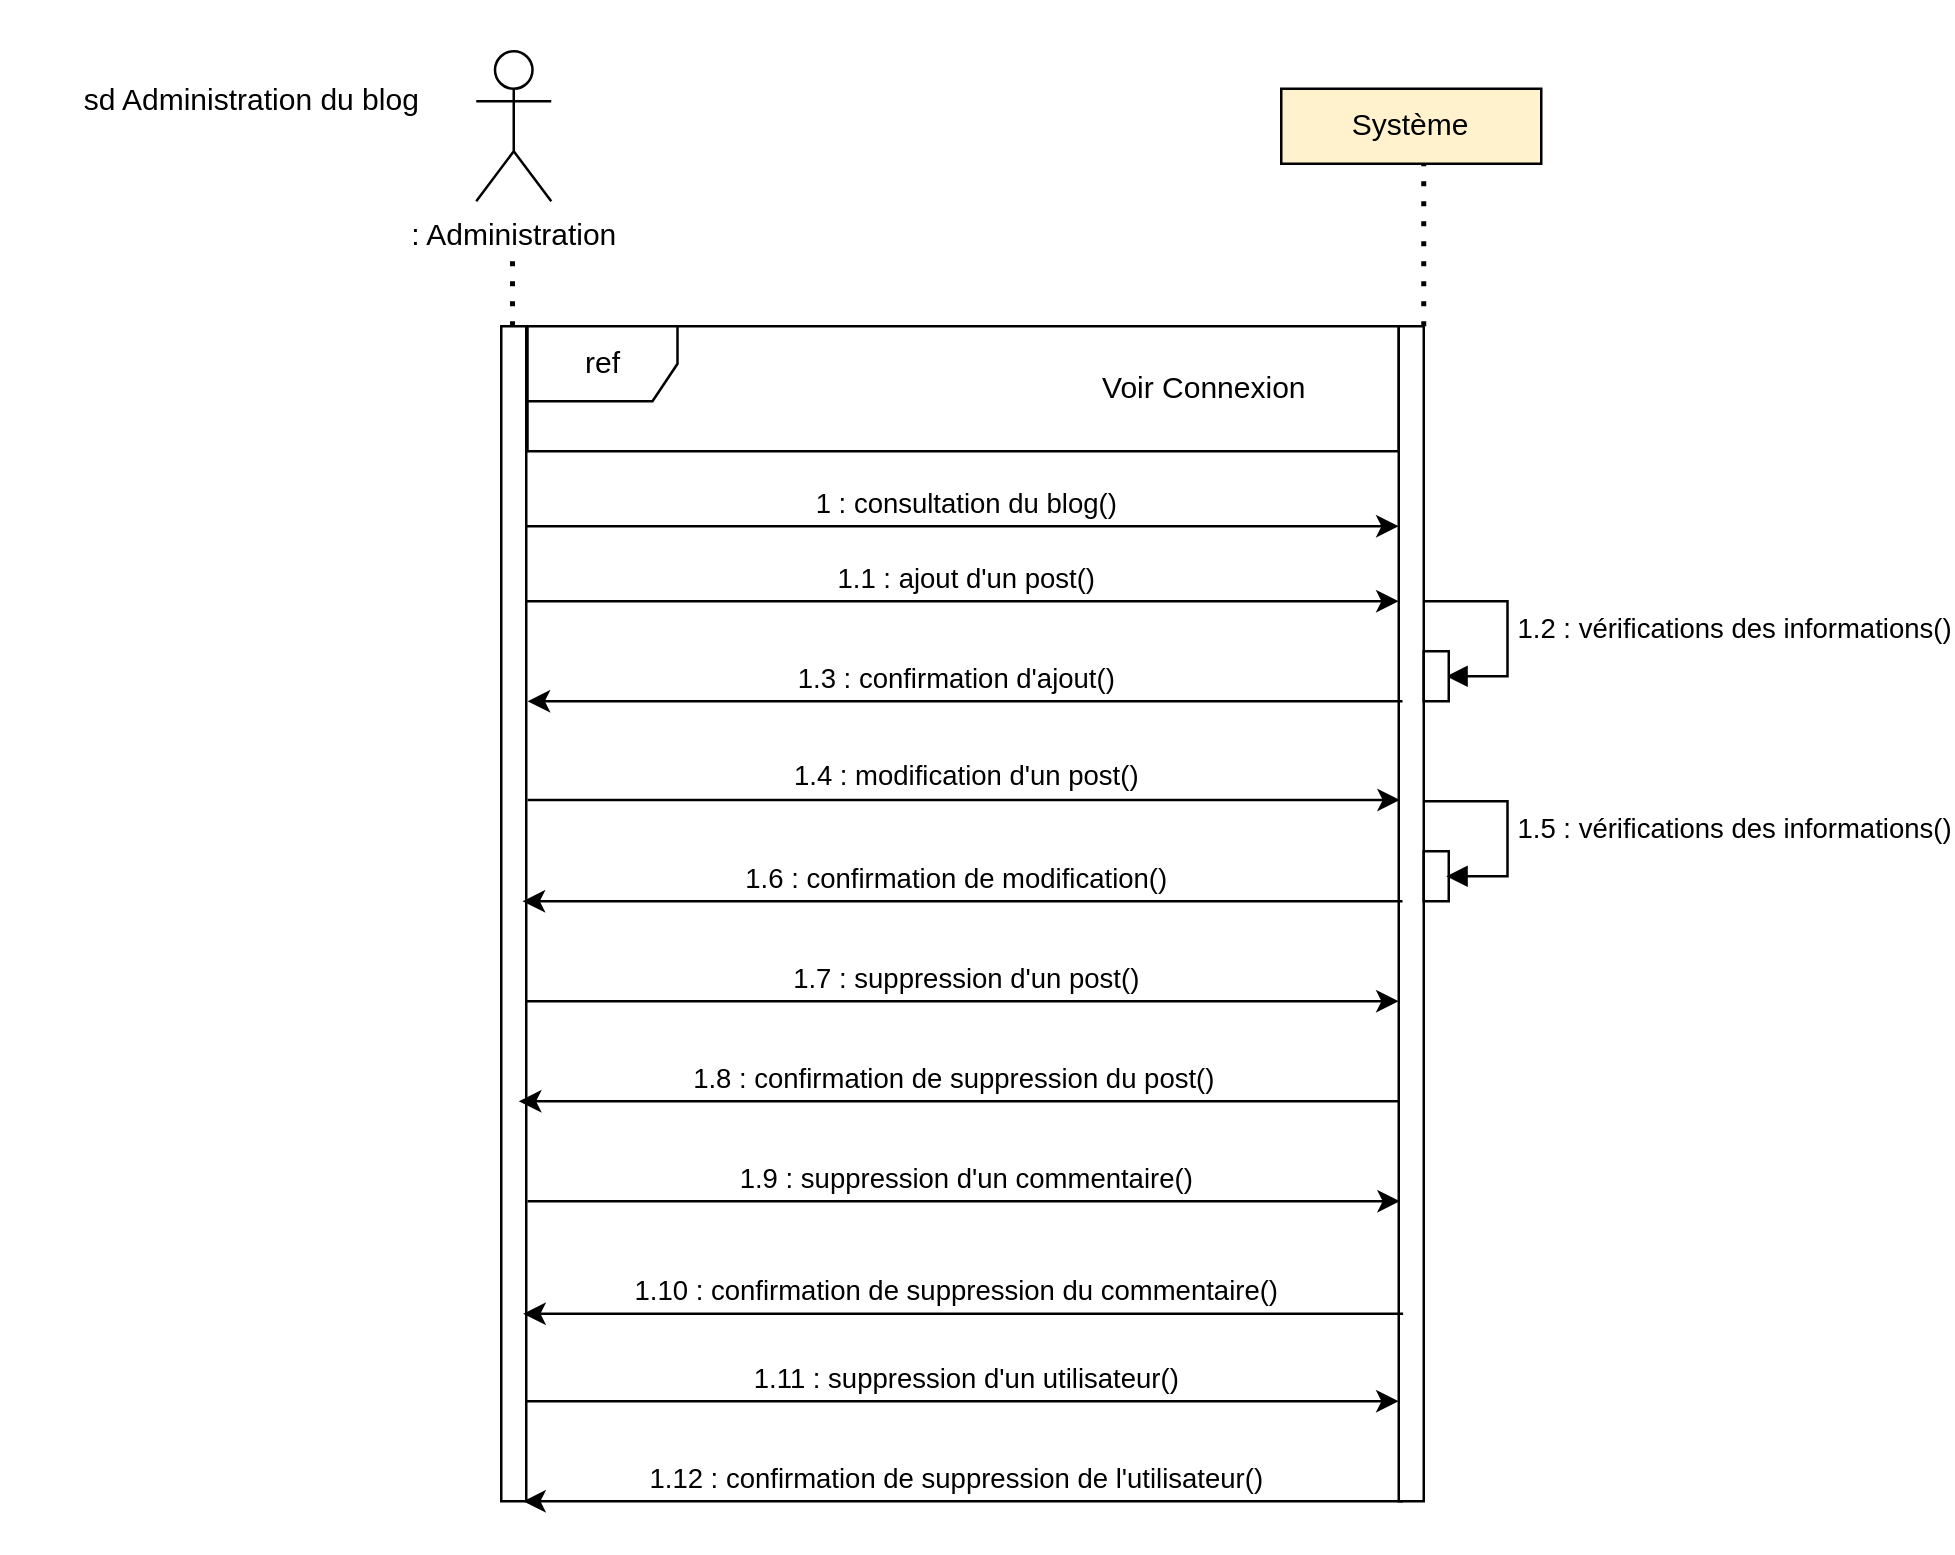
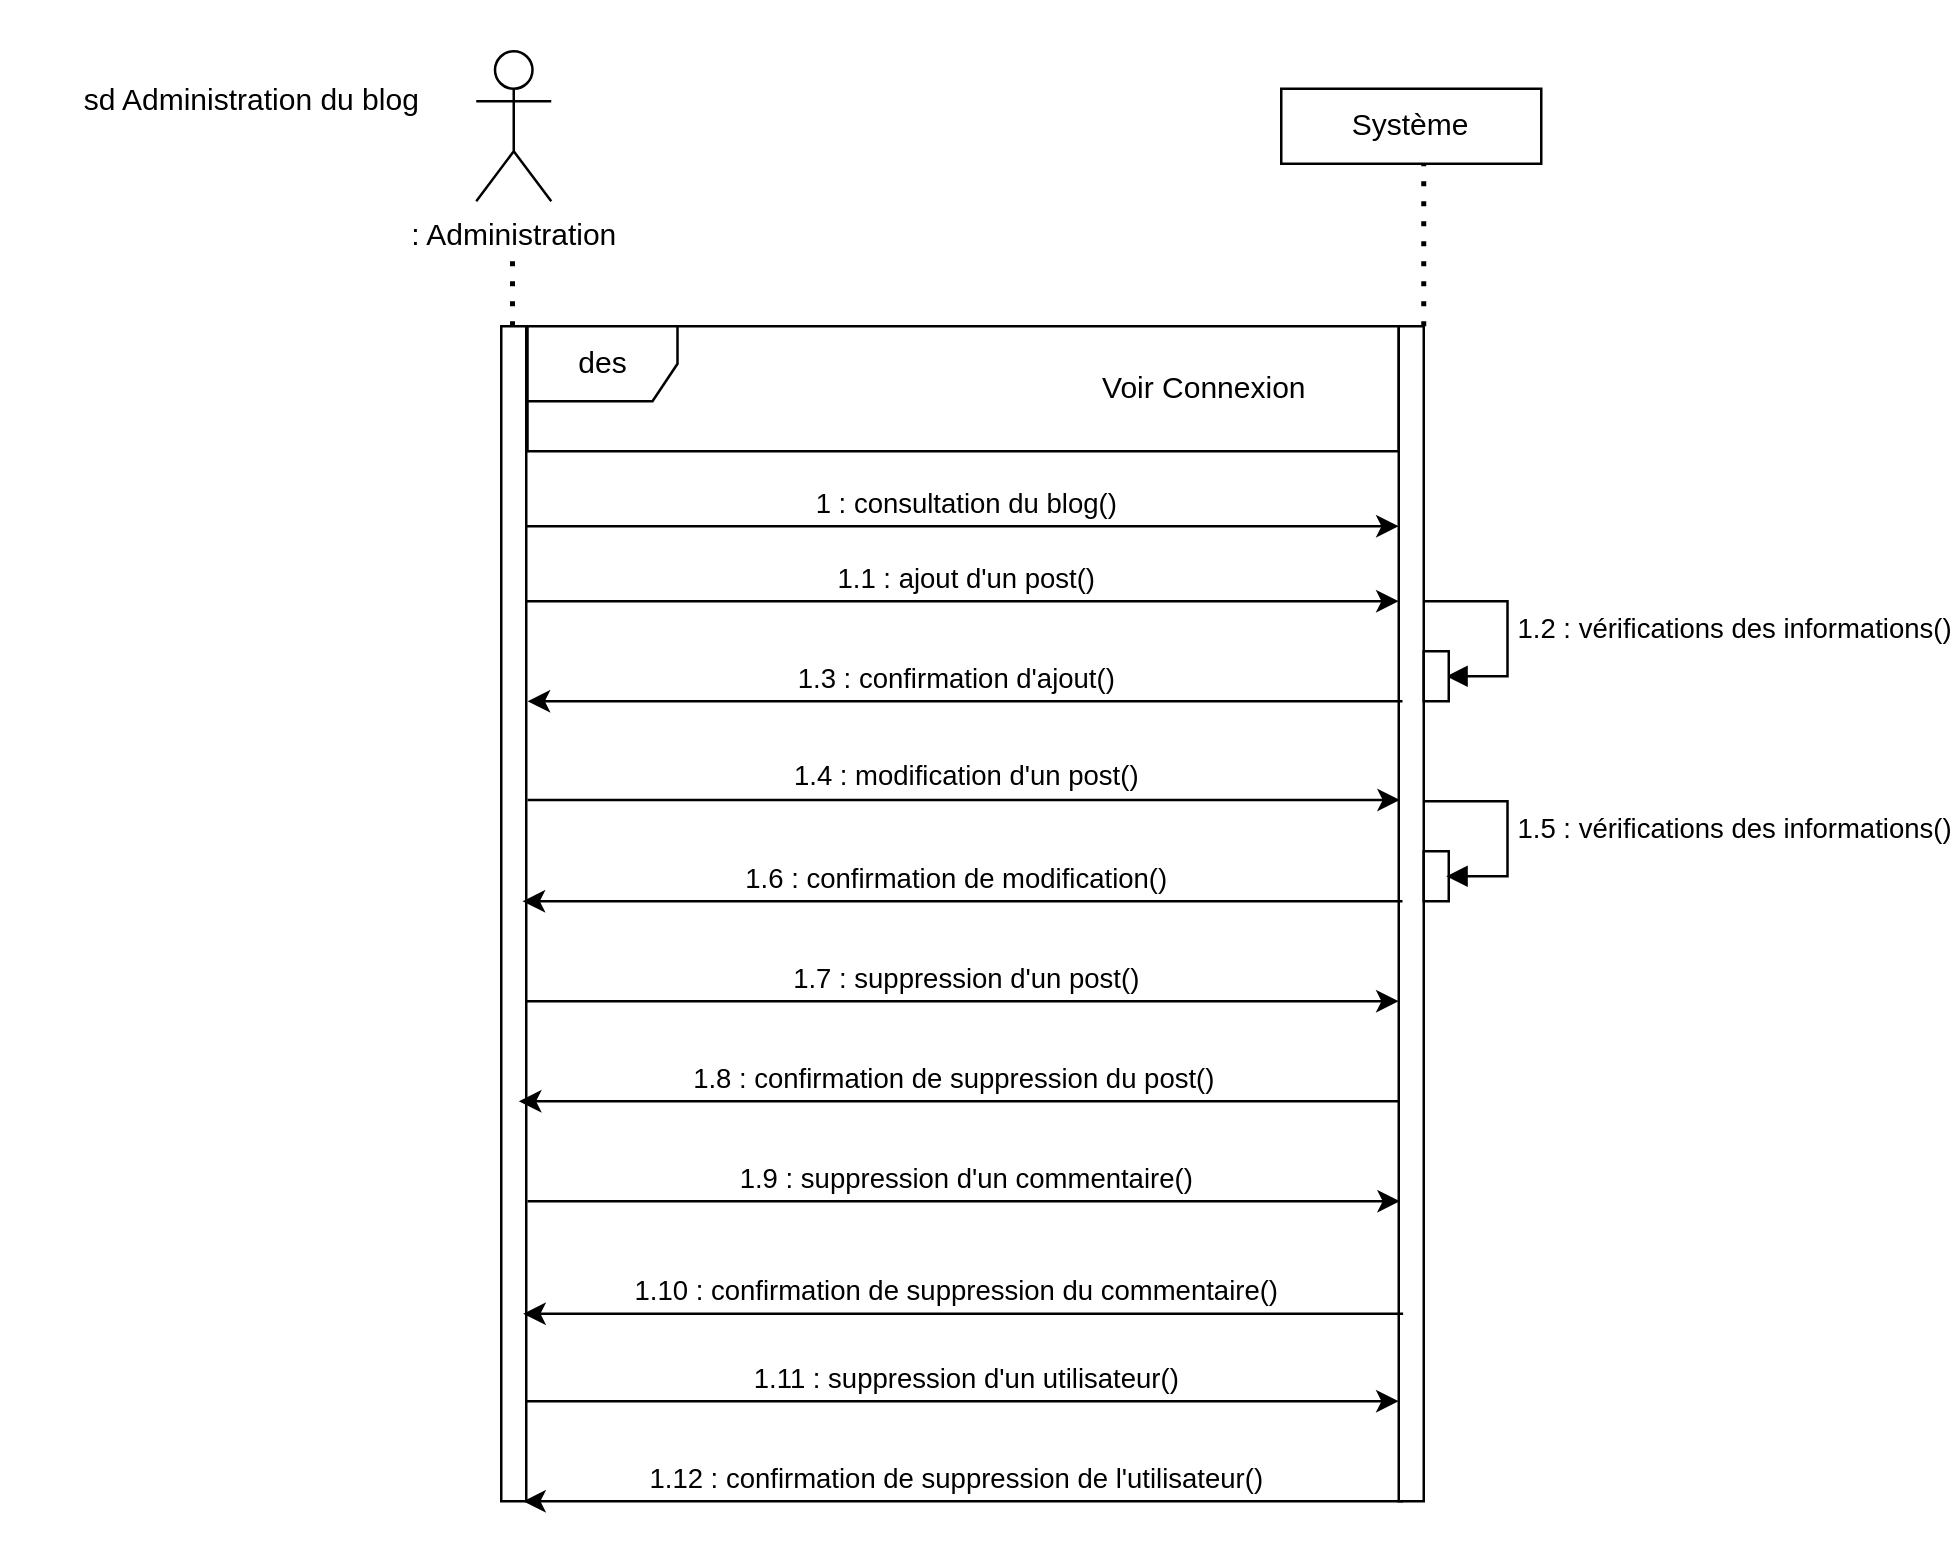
node "Système": fillcolor #fff2cc -> #ffffff
node "ref": label "ref" -> "des"
